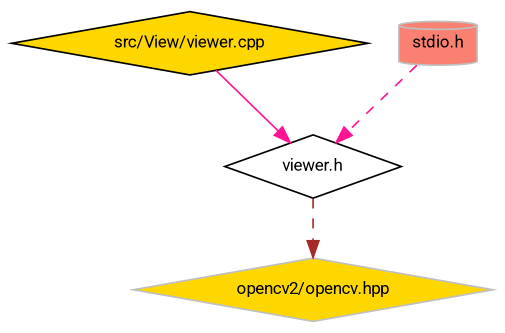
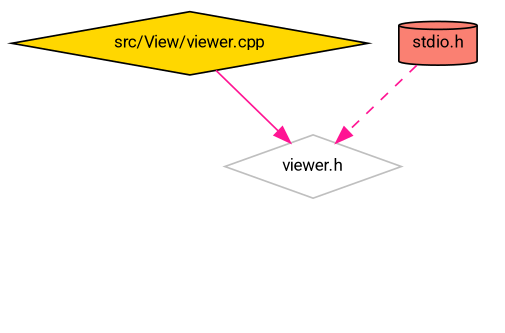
node "stdio.h": color grey75 -> black
node "viewer.h": color black -> grey75
node "opencv2/opencv.hpp": removed
